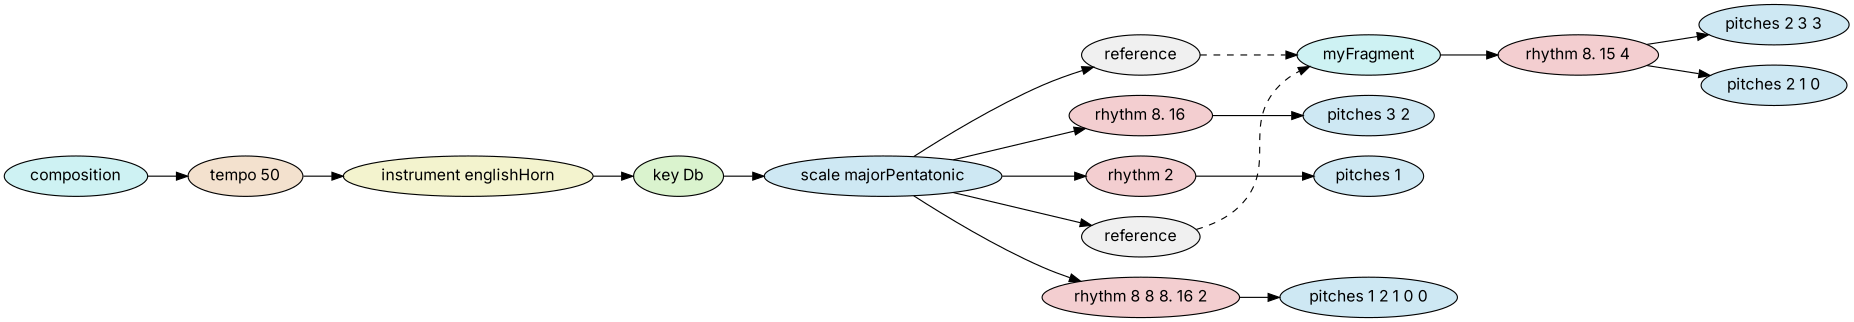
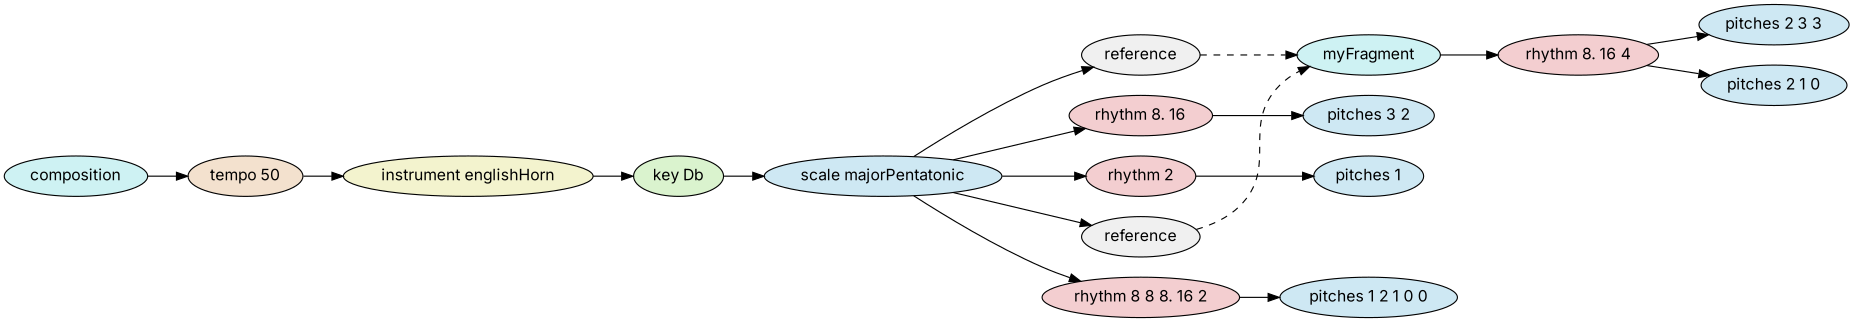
node "rhythm 8. 15 4": label "rhythm 8. 15 4" -> "rhythm 8. 16 4"
